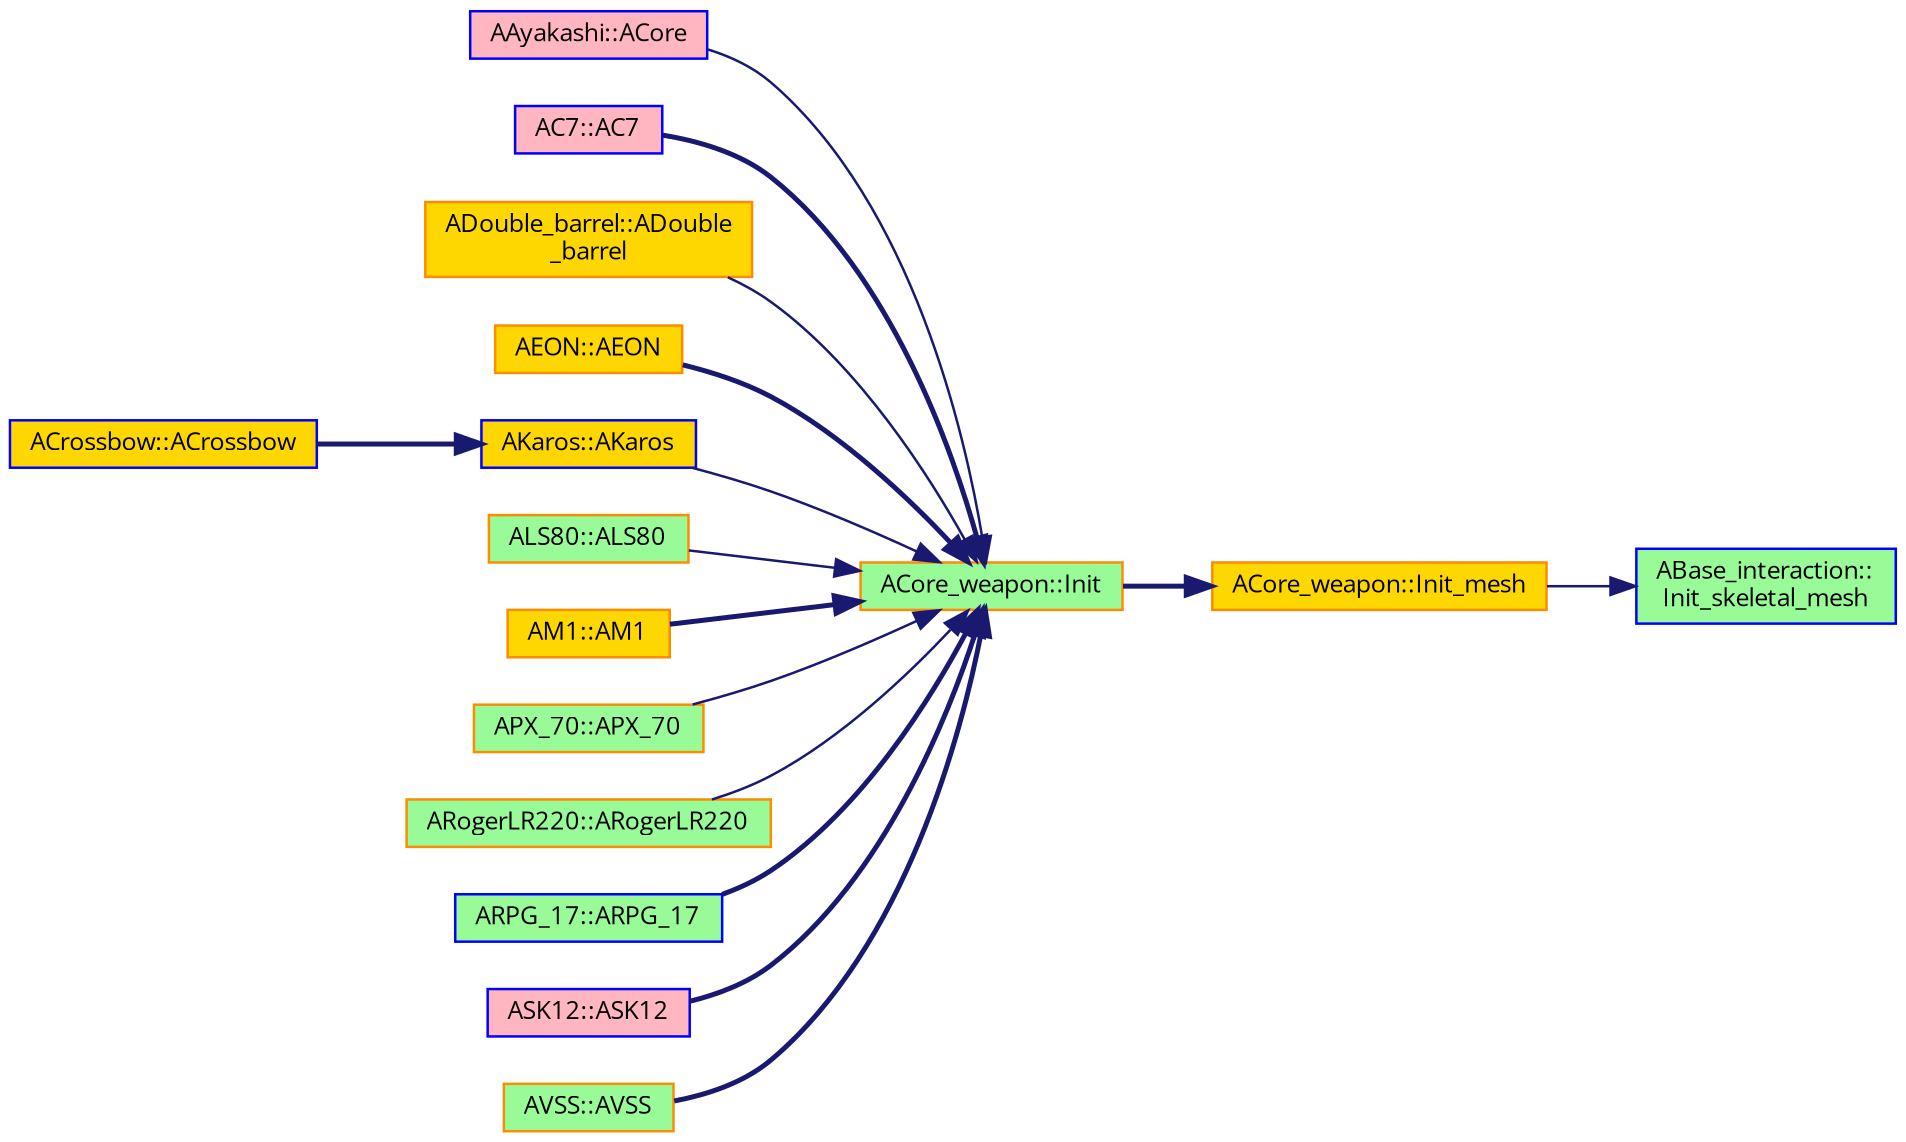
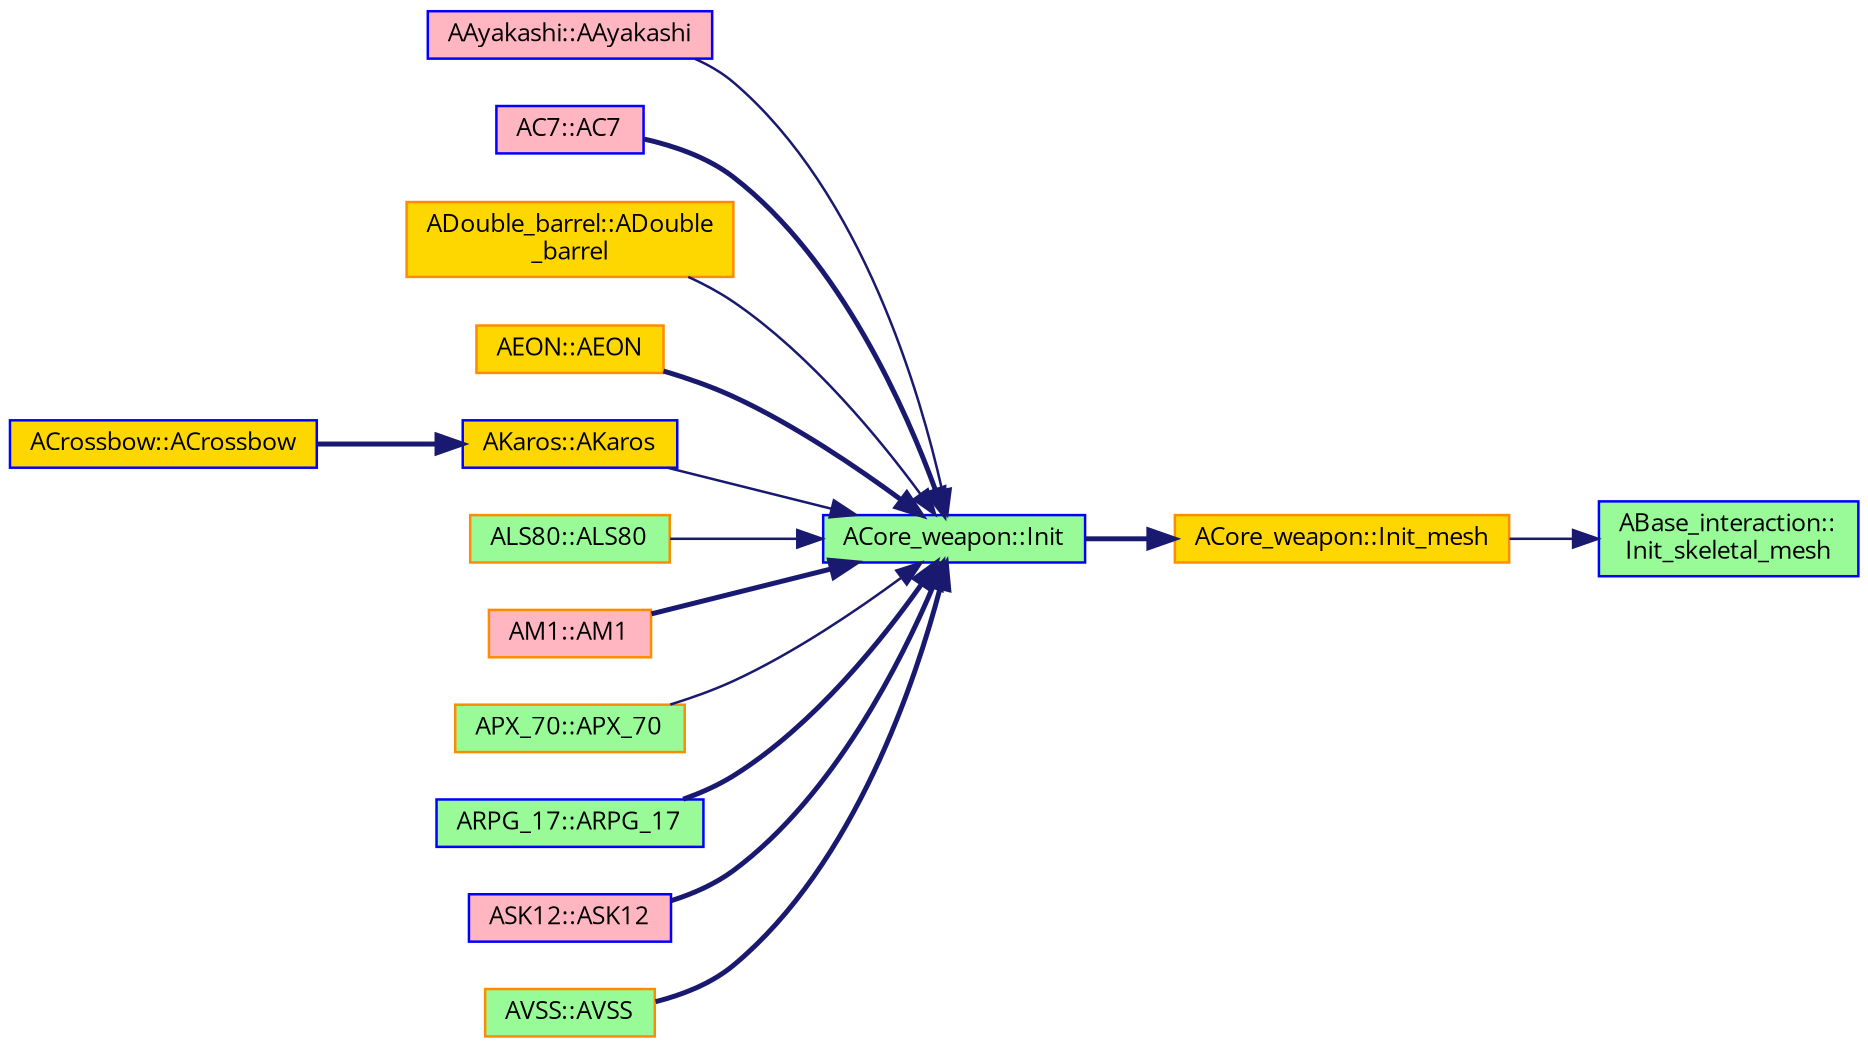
node "AAyakashi::ACore": label "AAyakashi::ACore" -> "AAyakashi::AAyakashi"
node "ACore_weapon::Init": color darkorange -> blue
node "AM1::AM1": fillcolor gold -> lightpink
node "ARogerLR220::ARogerLR220": removed
